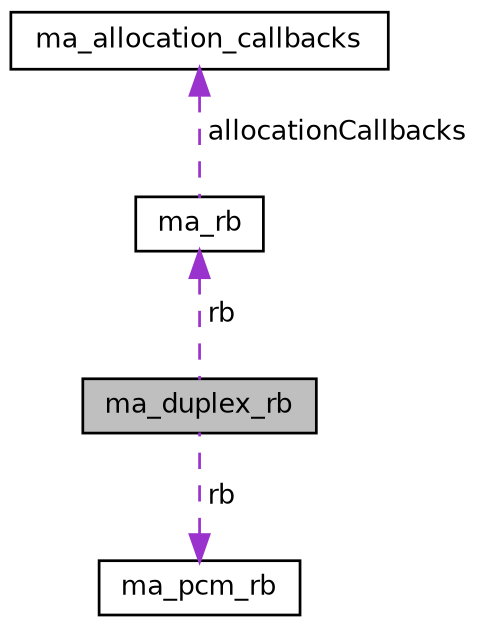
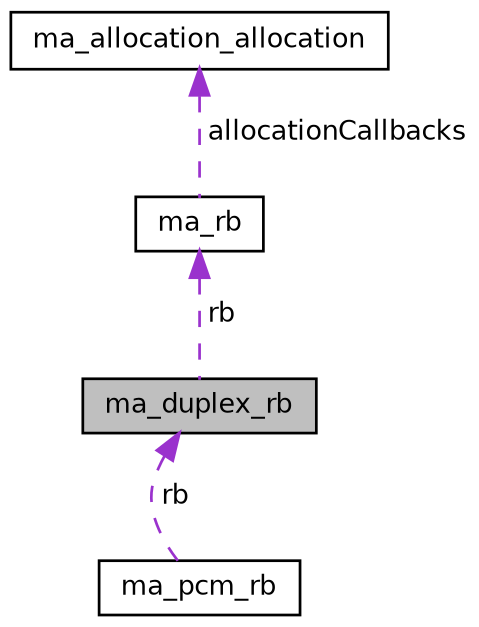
node "ma_allocation_callbacks": label "ma_allocation_callbacks" -> "ma_allocation_allocation"
edge "ma_duplex_rb" -> "ma_pcm_rb": reversed
